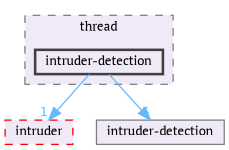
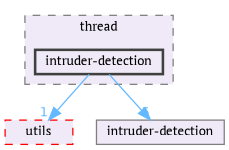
node "intruder": label "intruder" -> "utils"
